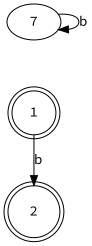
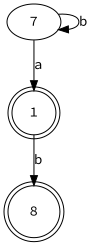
edge "7" -> "1": added, label "a"
node "2": label "2" -> "8"
